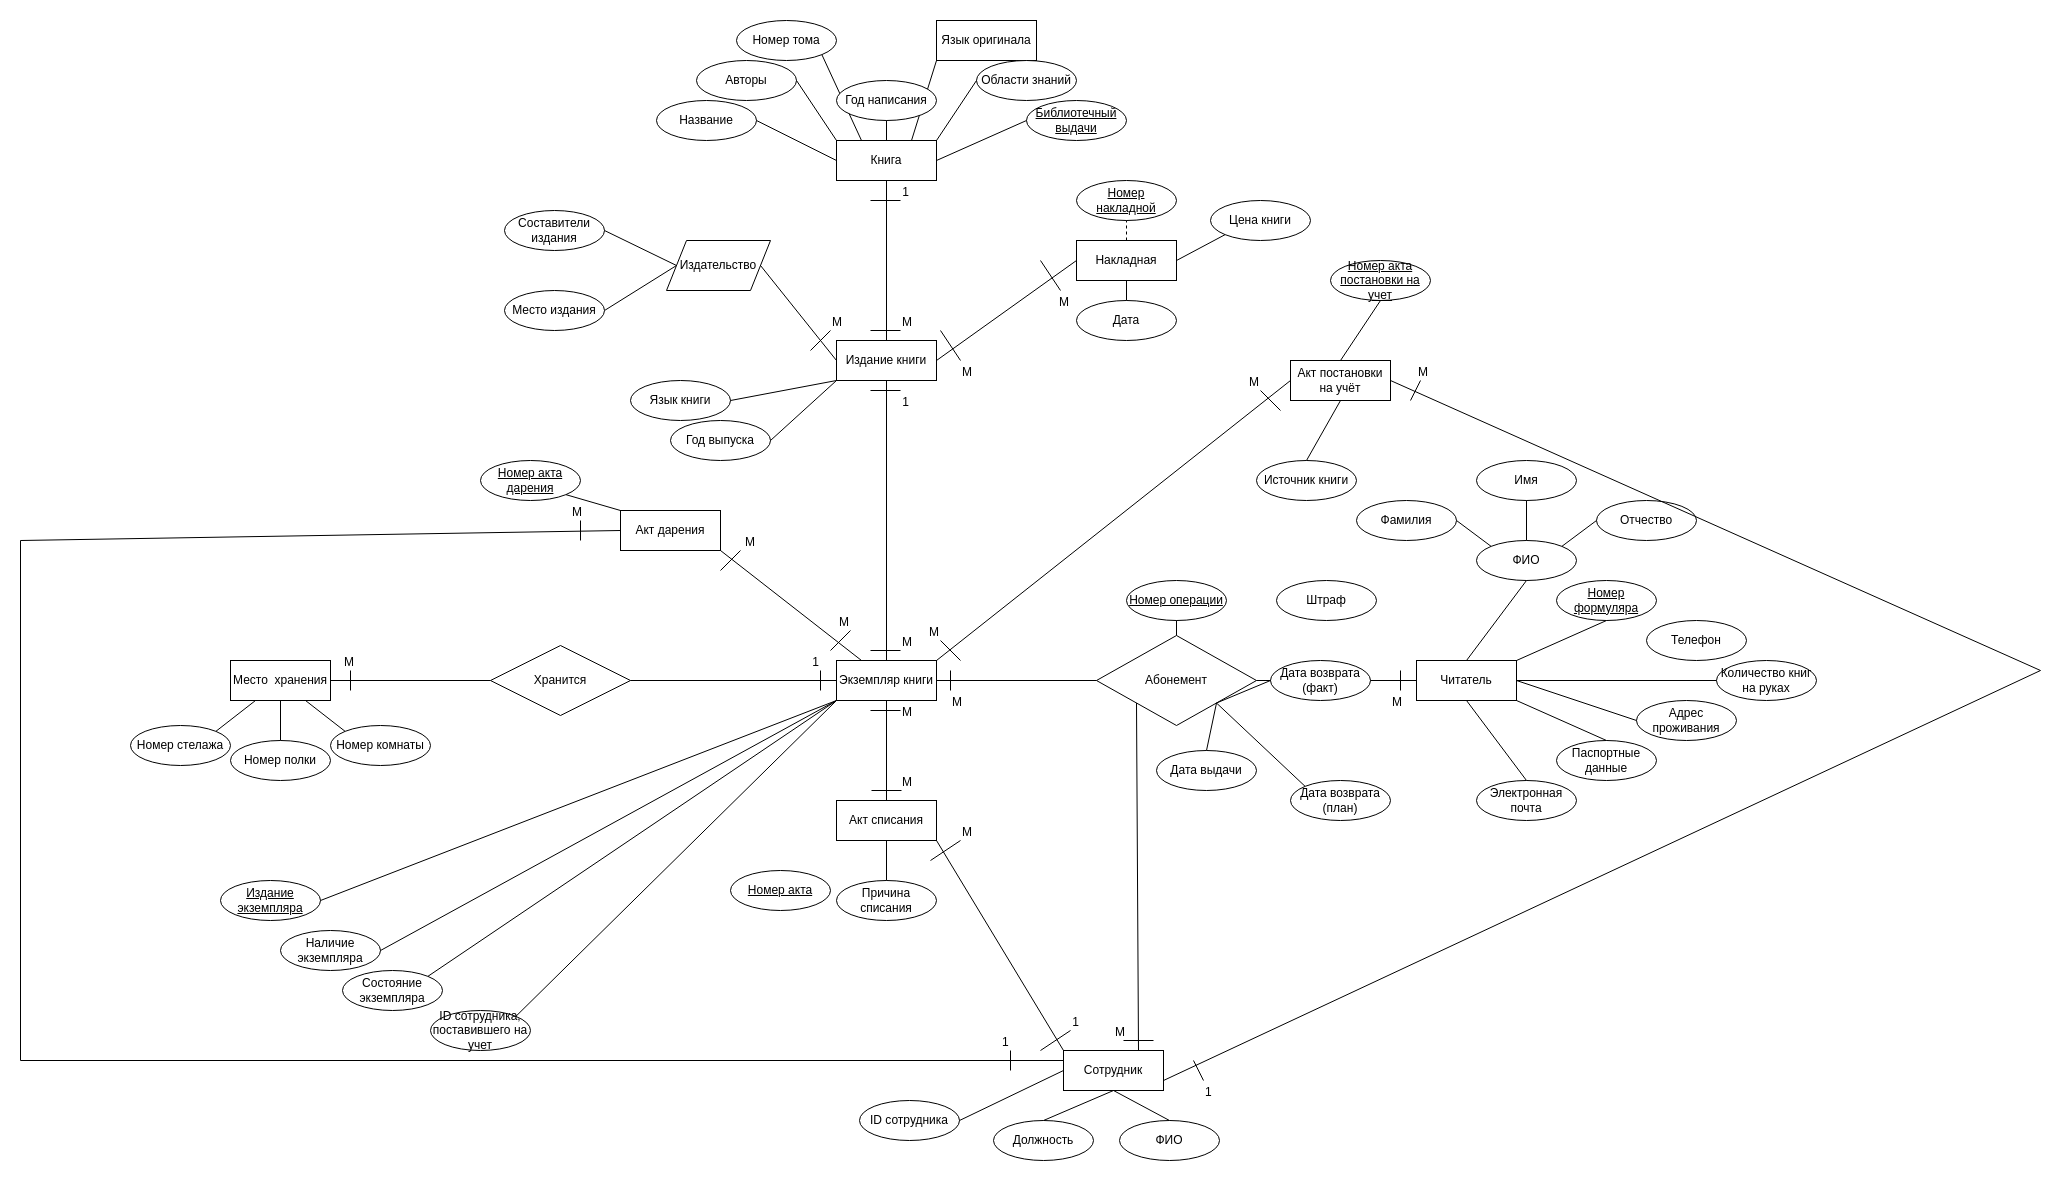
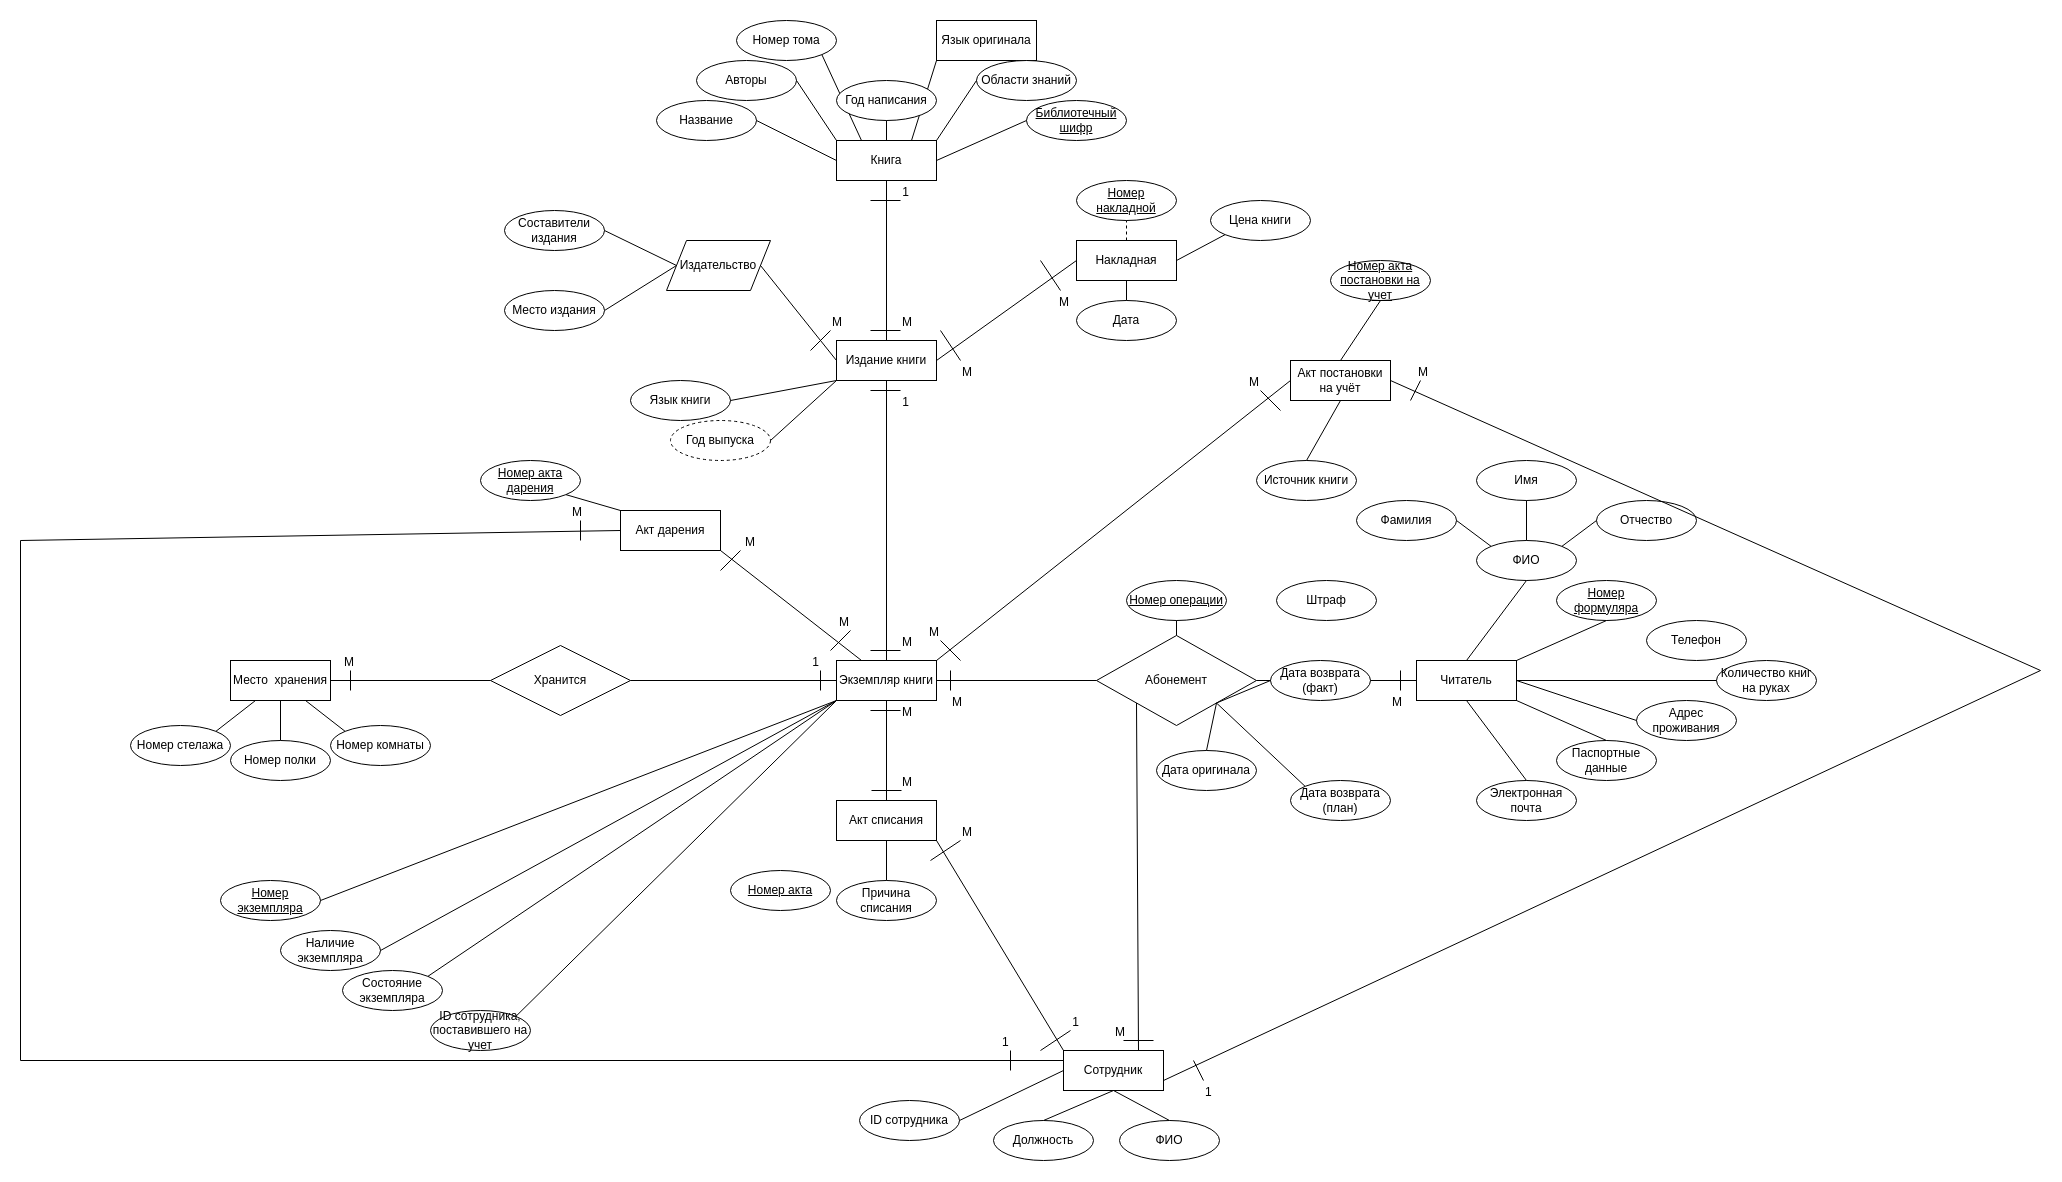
node "Библиотечный выдачи": label "Библиотечный выдачи" -> "Библиотечный шифр"
node "Год выпуска": style solid -> dashed
node "Дата выдачи": label "Дата выдачи" -> "Дата оригинала"
node "Издание экземпляра": label "Издание экземпляра" -> "Номер экземпляра"
